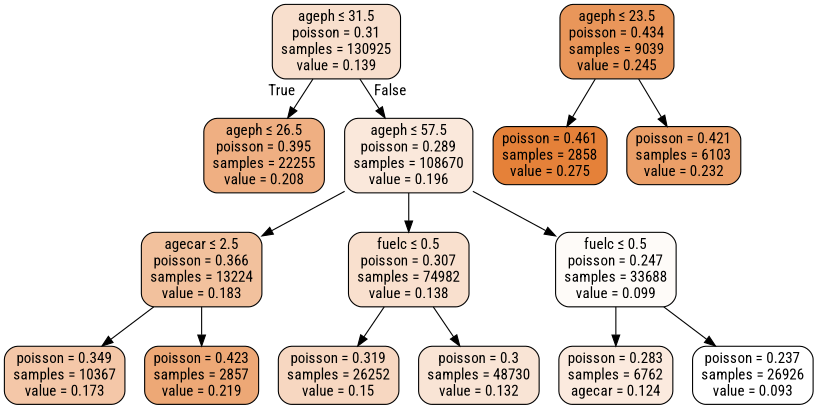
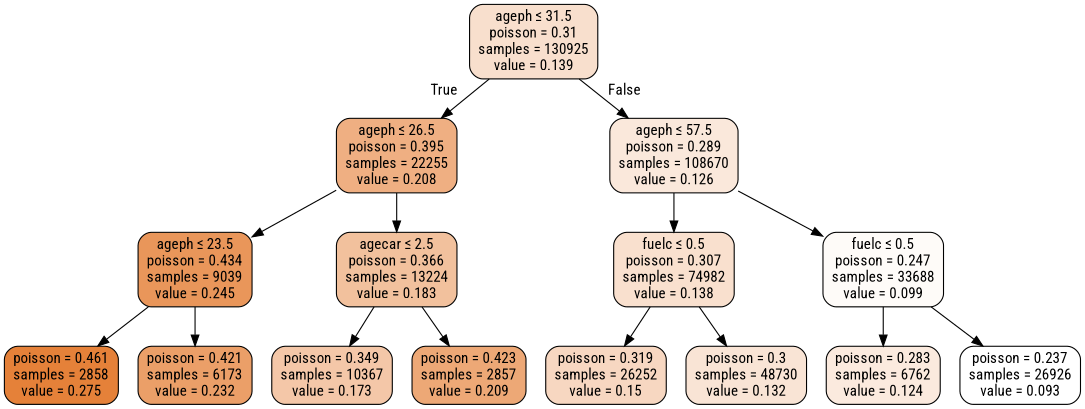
node "poisson = 0.421": text "samples = 6103" -> "samples = 6173"
node "ageph ≤ 57.5": text "value = 0.196" -> "value = 0.126"
edge "ageph ≤ 26.5" -> "ageph ≤ 23.5": added
edge "ageph ≤ 57.5" -> "agecar ≤ 2.5": now "ageph ≤ 26.5" -> "agecar ≤ 2.5"
node "poisson = 0.423": text "value = 0.219" -> "value = 0.209"
node "poisson = 0.283": text "agecar = 0.124" -> "value = 0.124"
